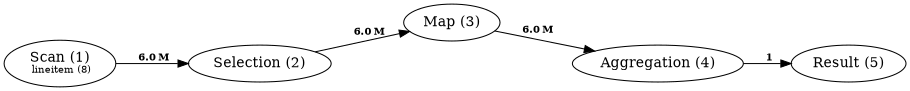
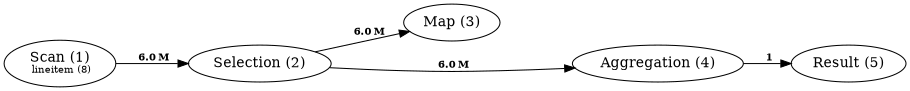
edge "Map (3)" -> "Aggregation (4)": now "Selection (2)" -> "Aggregation (4)"
